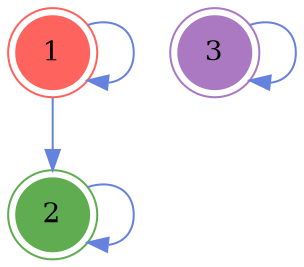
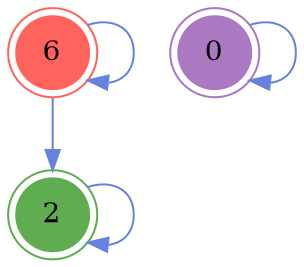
node "1": label "1" -> "6"
node "3": label "3" -> "0"
